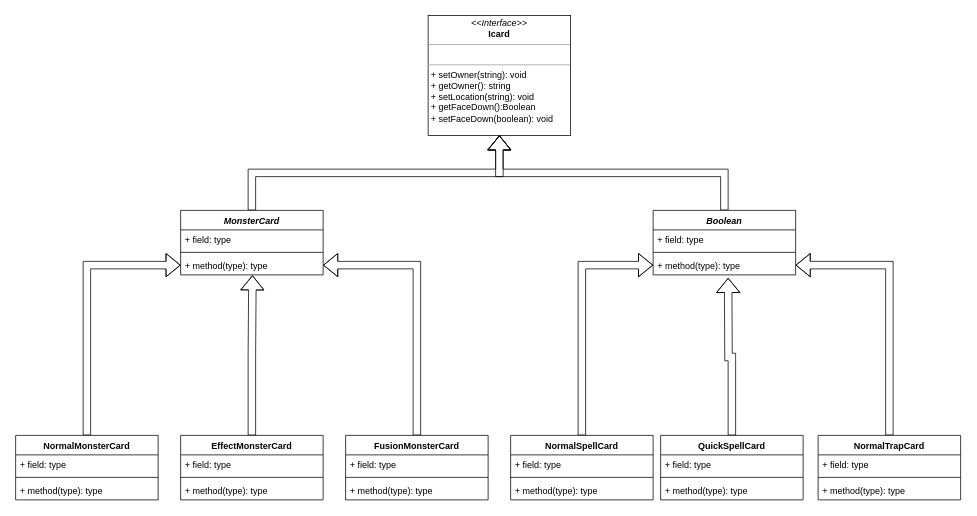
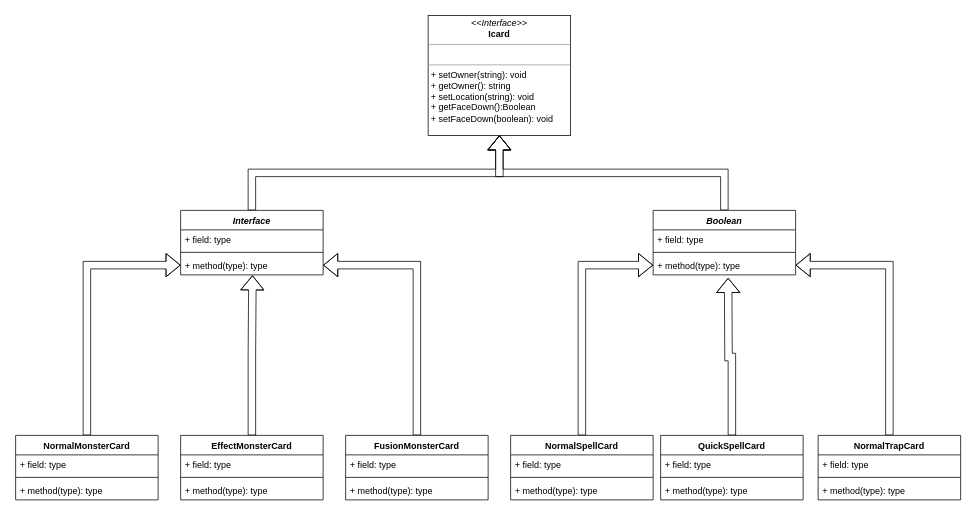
node "MonsterCard": label "MonsterCard" -> "Interface"
